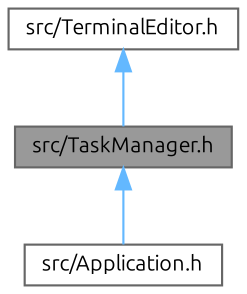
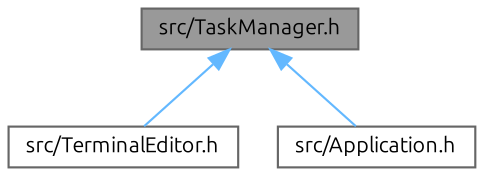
edge "src/TaskManager.h" -> "src/TerminalEditor.h": reversed
